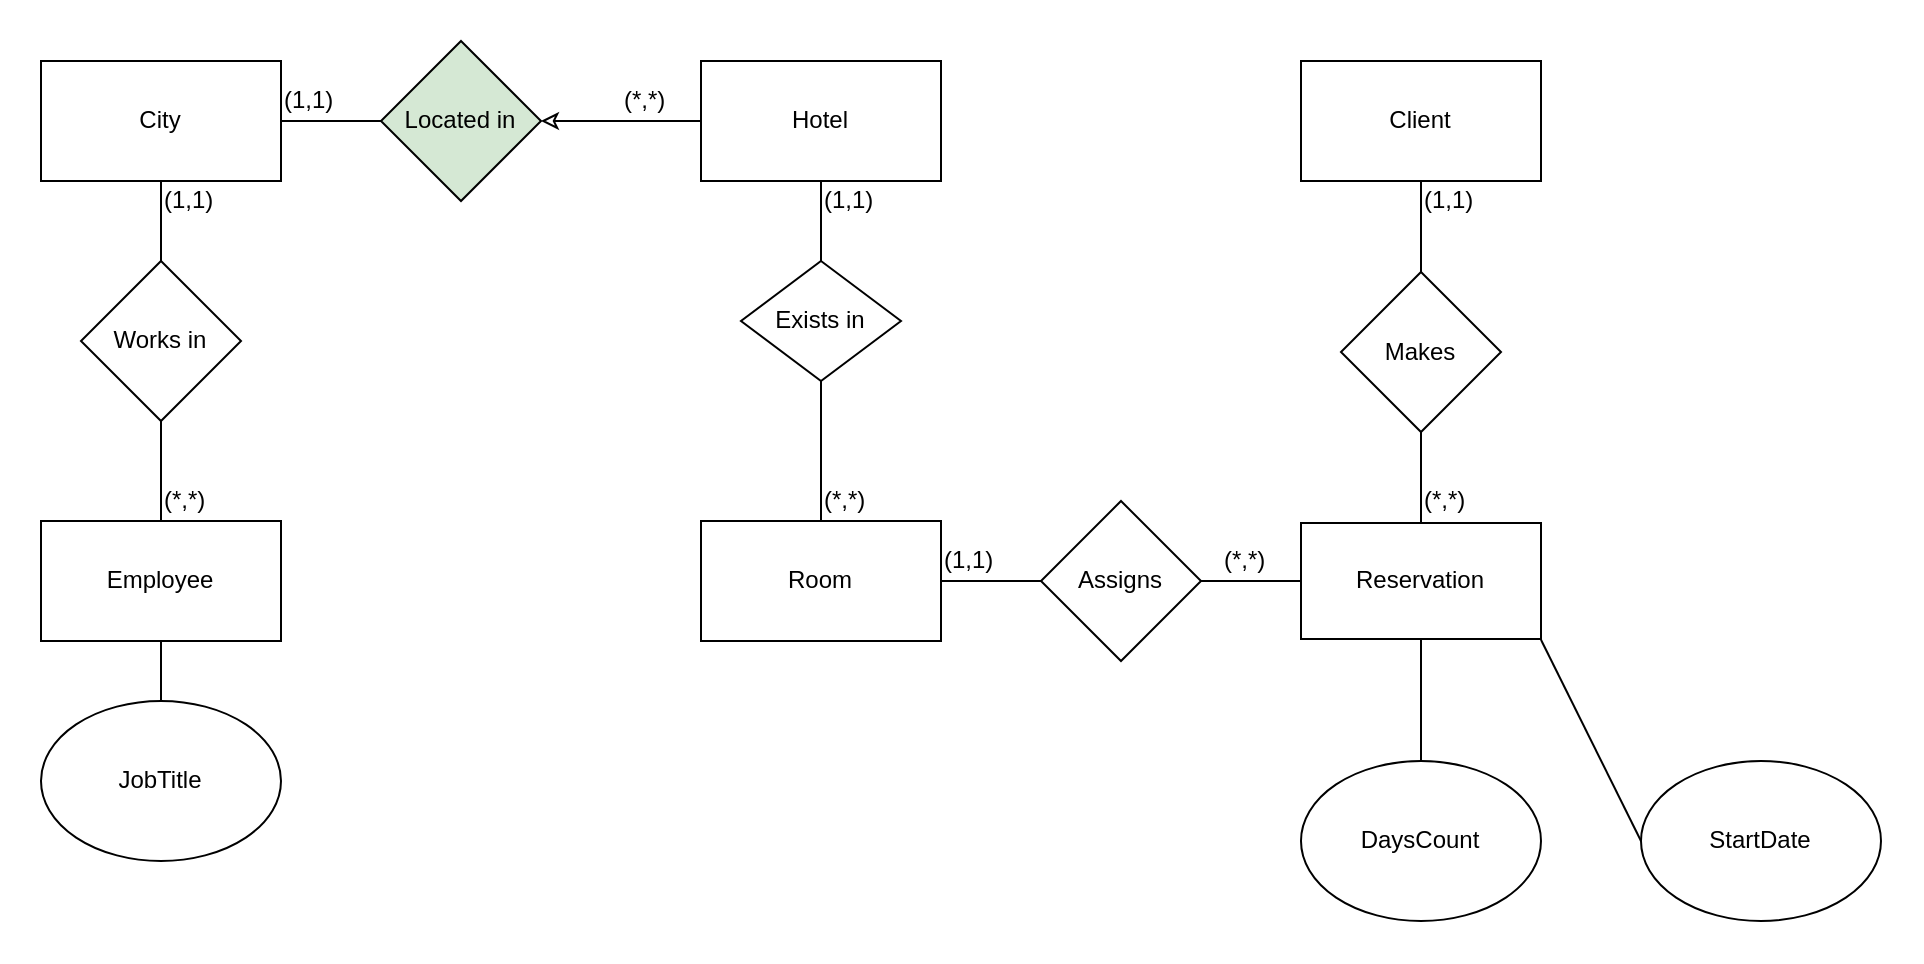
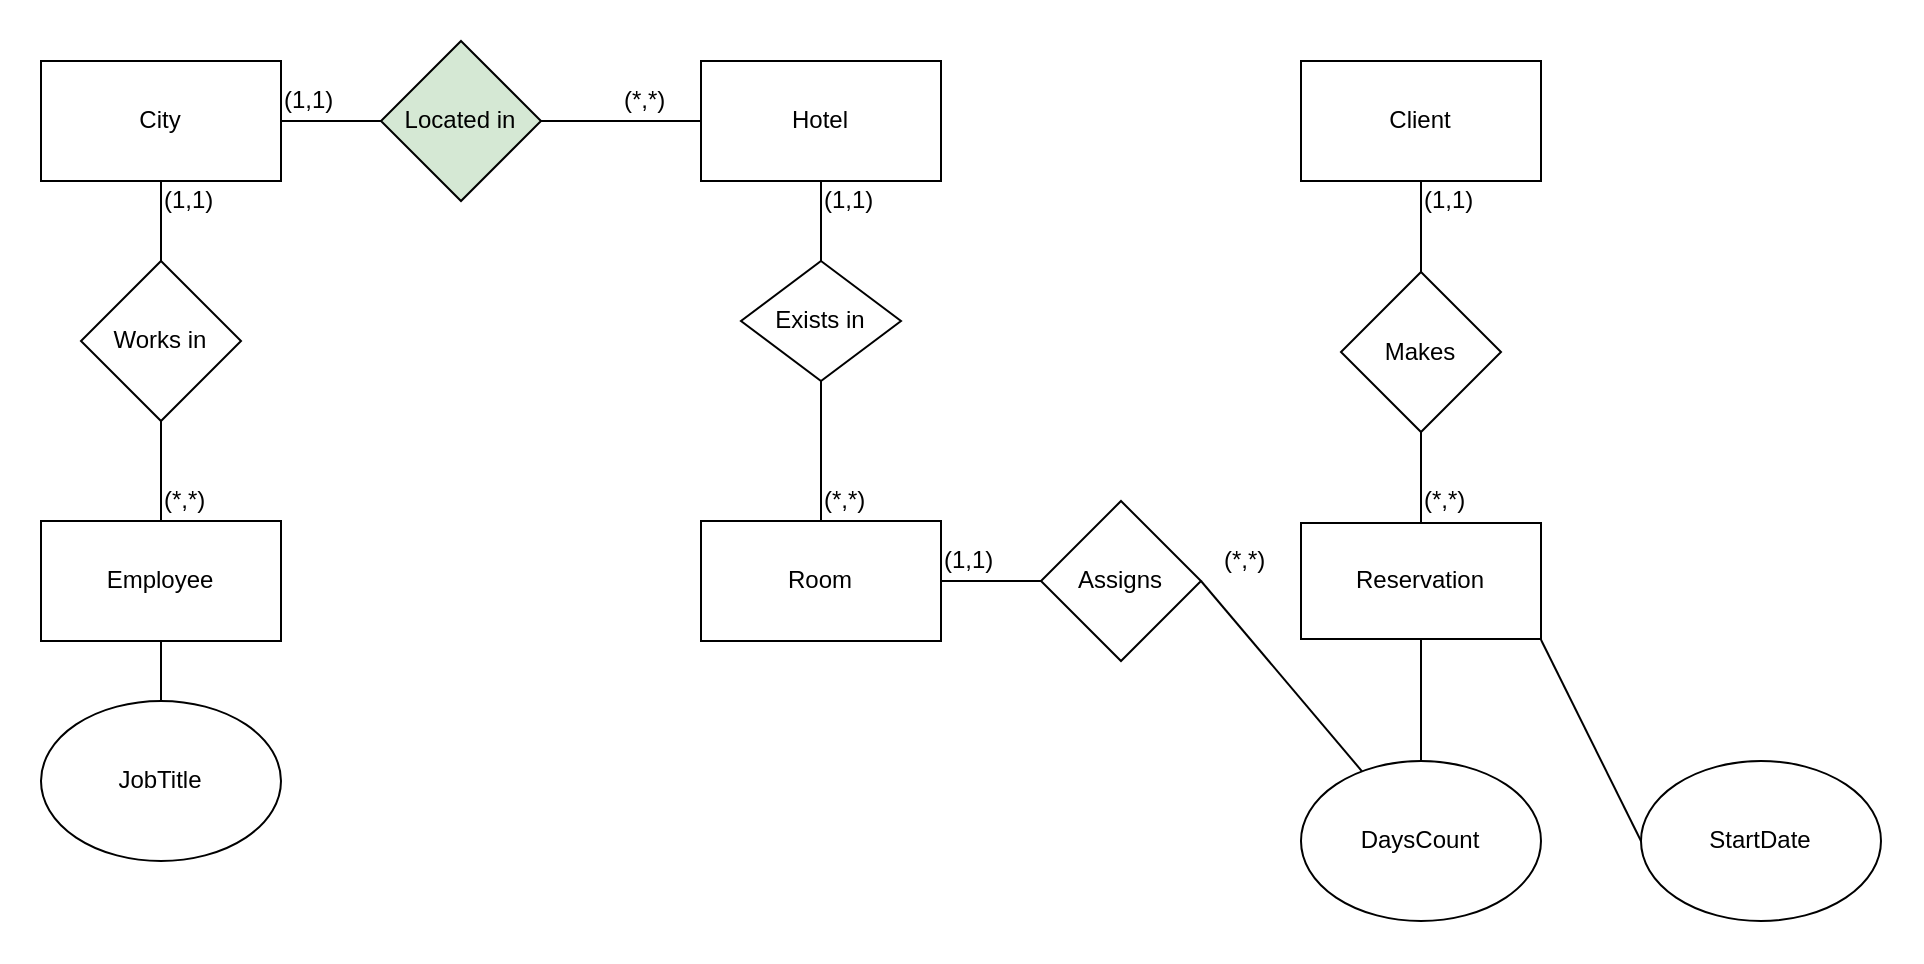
edge "Hotel" -> "Located in": arrowhead classic -> none
edge "Assigns" -- "Reservation": now "Assigns" -- "DaysCount"
